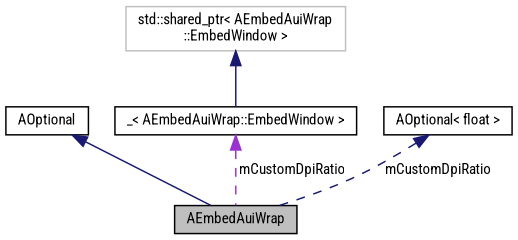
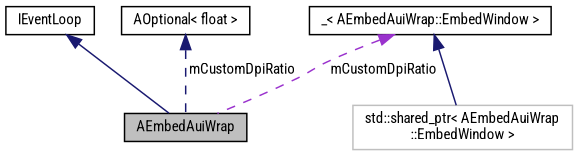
edge "_< AEmbedAuiWrap::EmbedWindow >" -> "std::shared_ptr< AEmbedAuiWrap ::EmbedWindow >": reversed
node "AOptional": label "AOptional" -> "IEventLoop"
